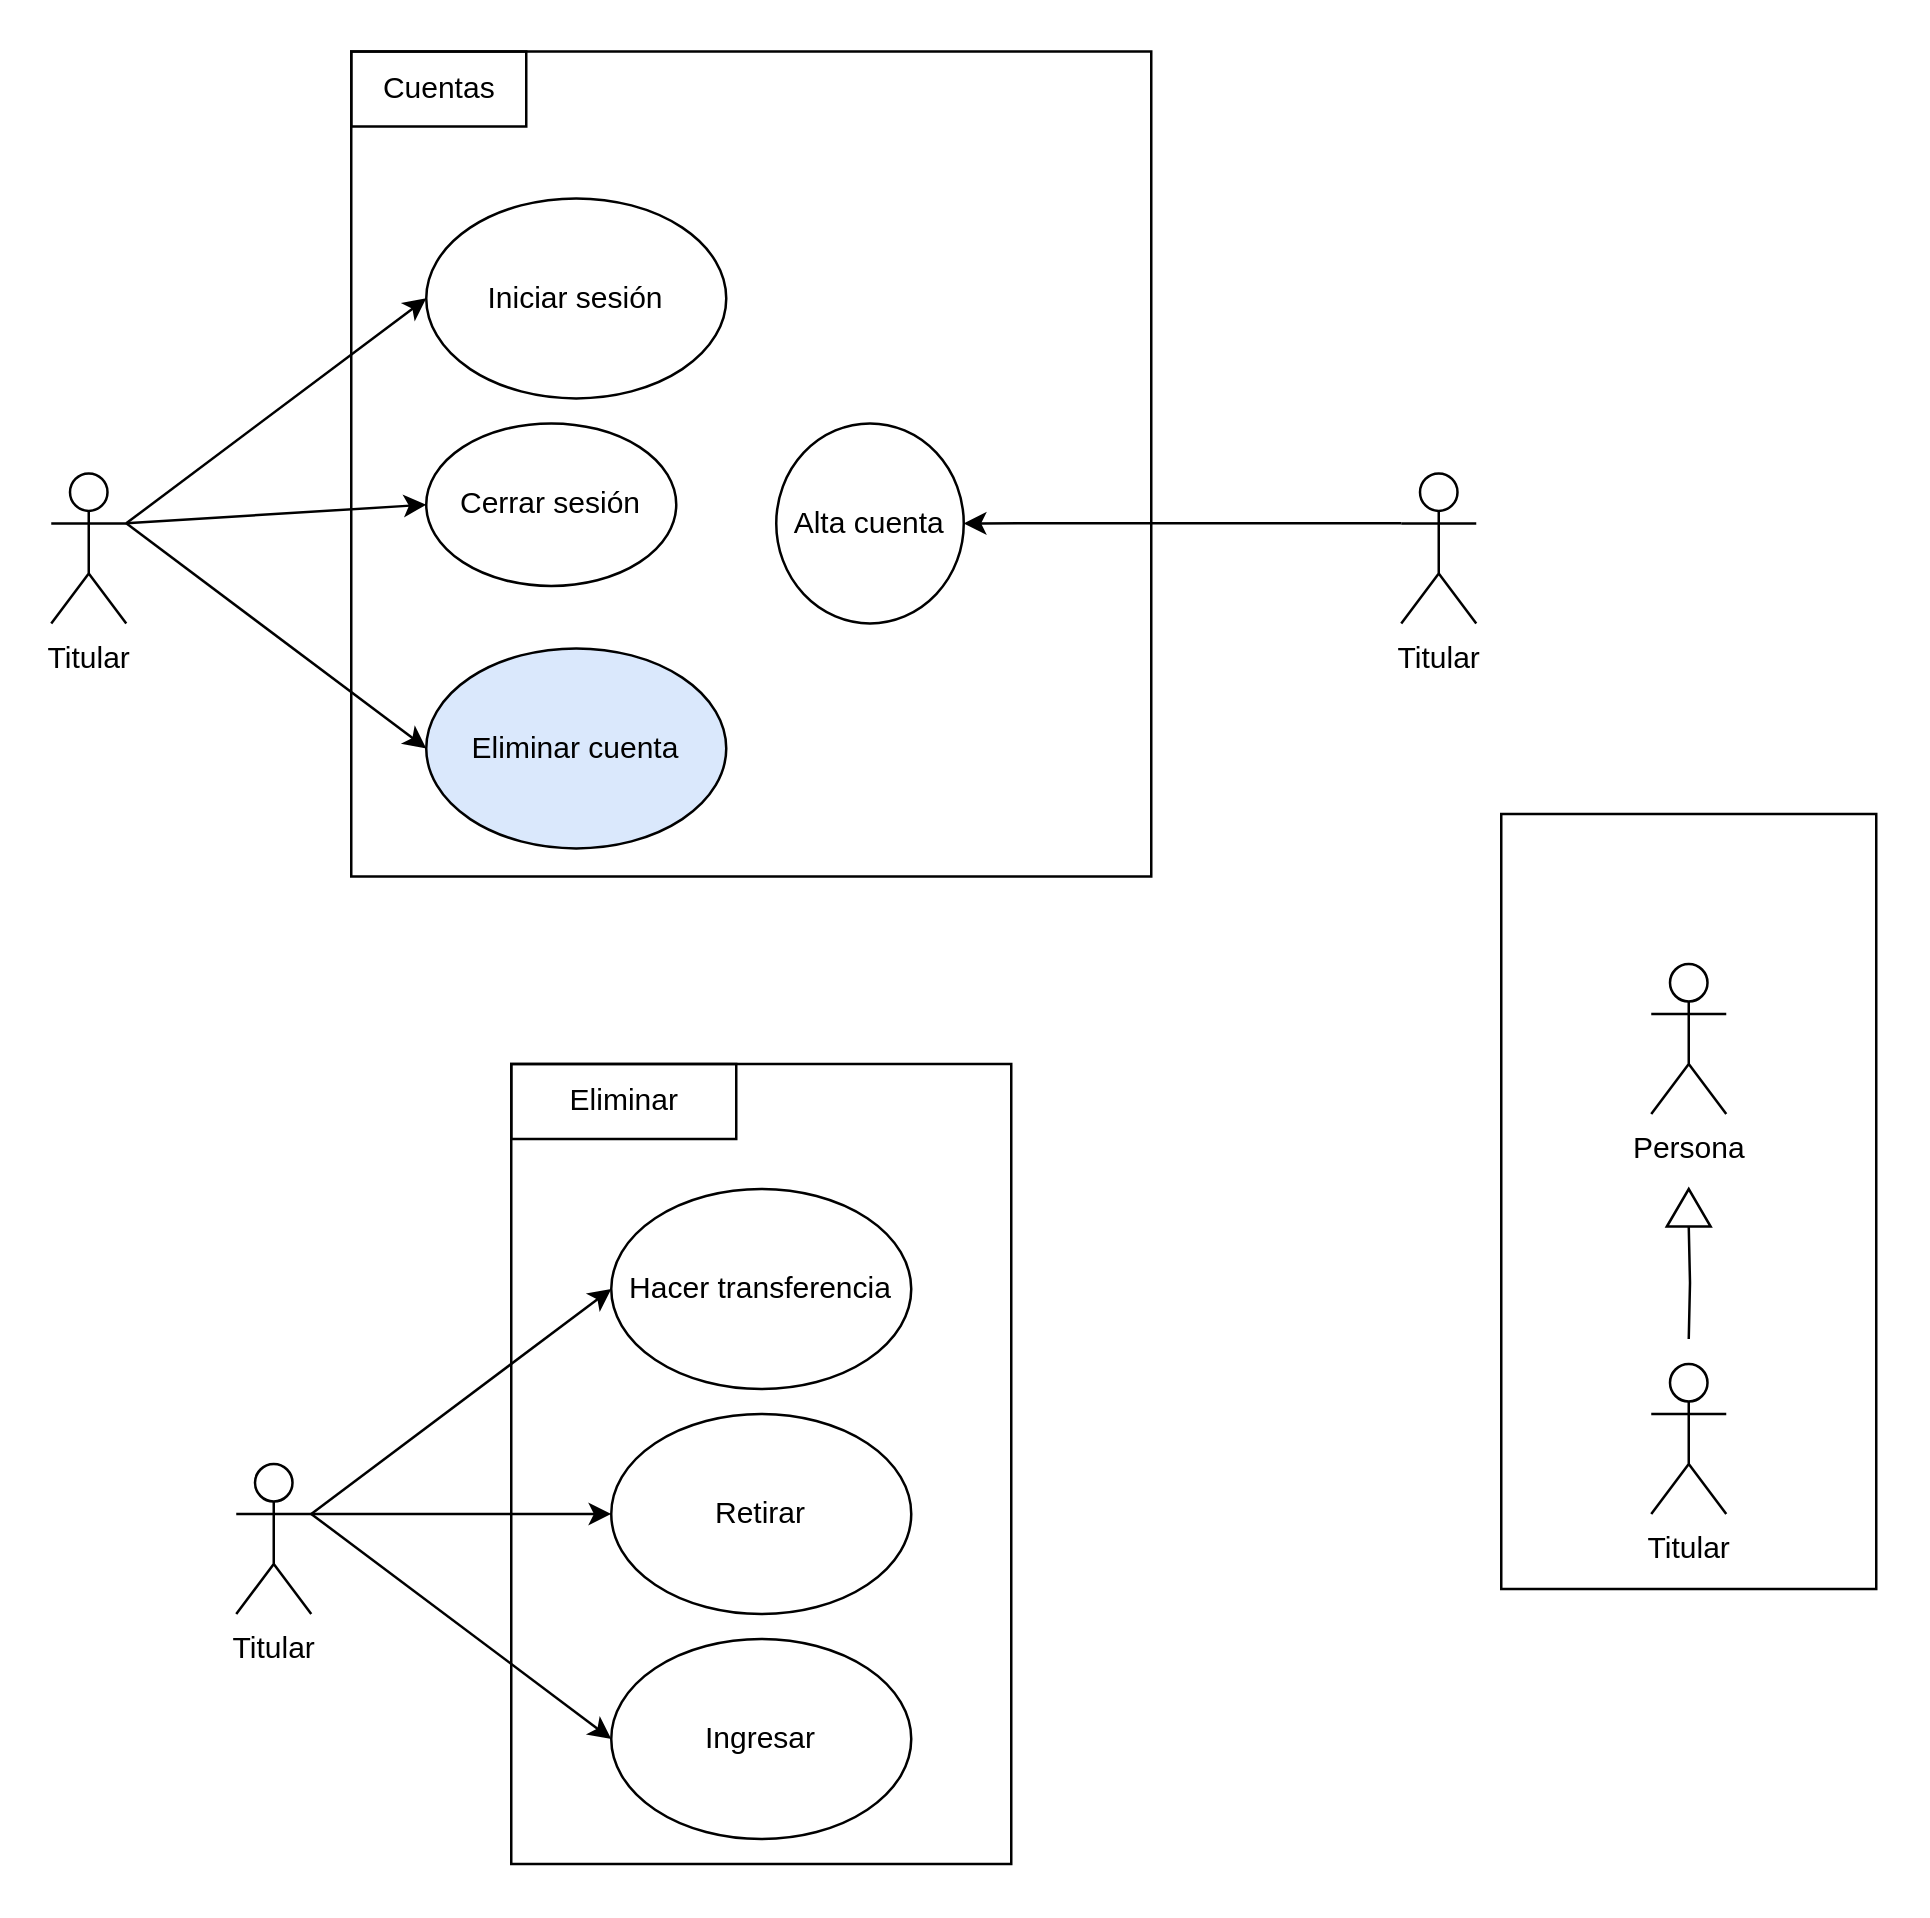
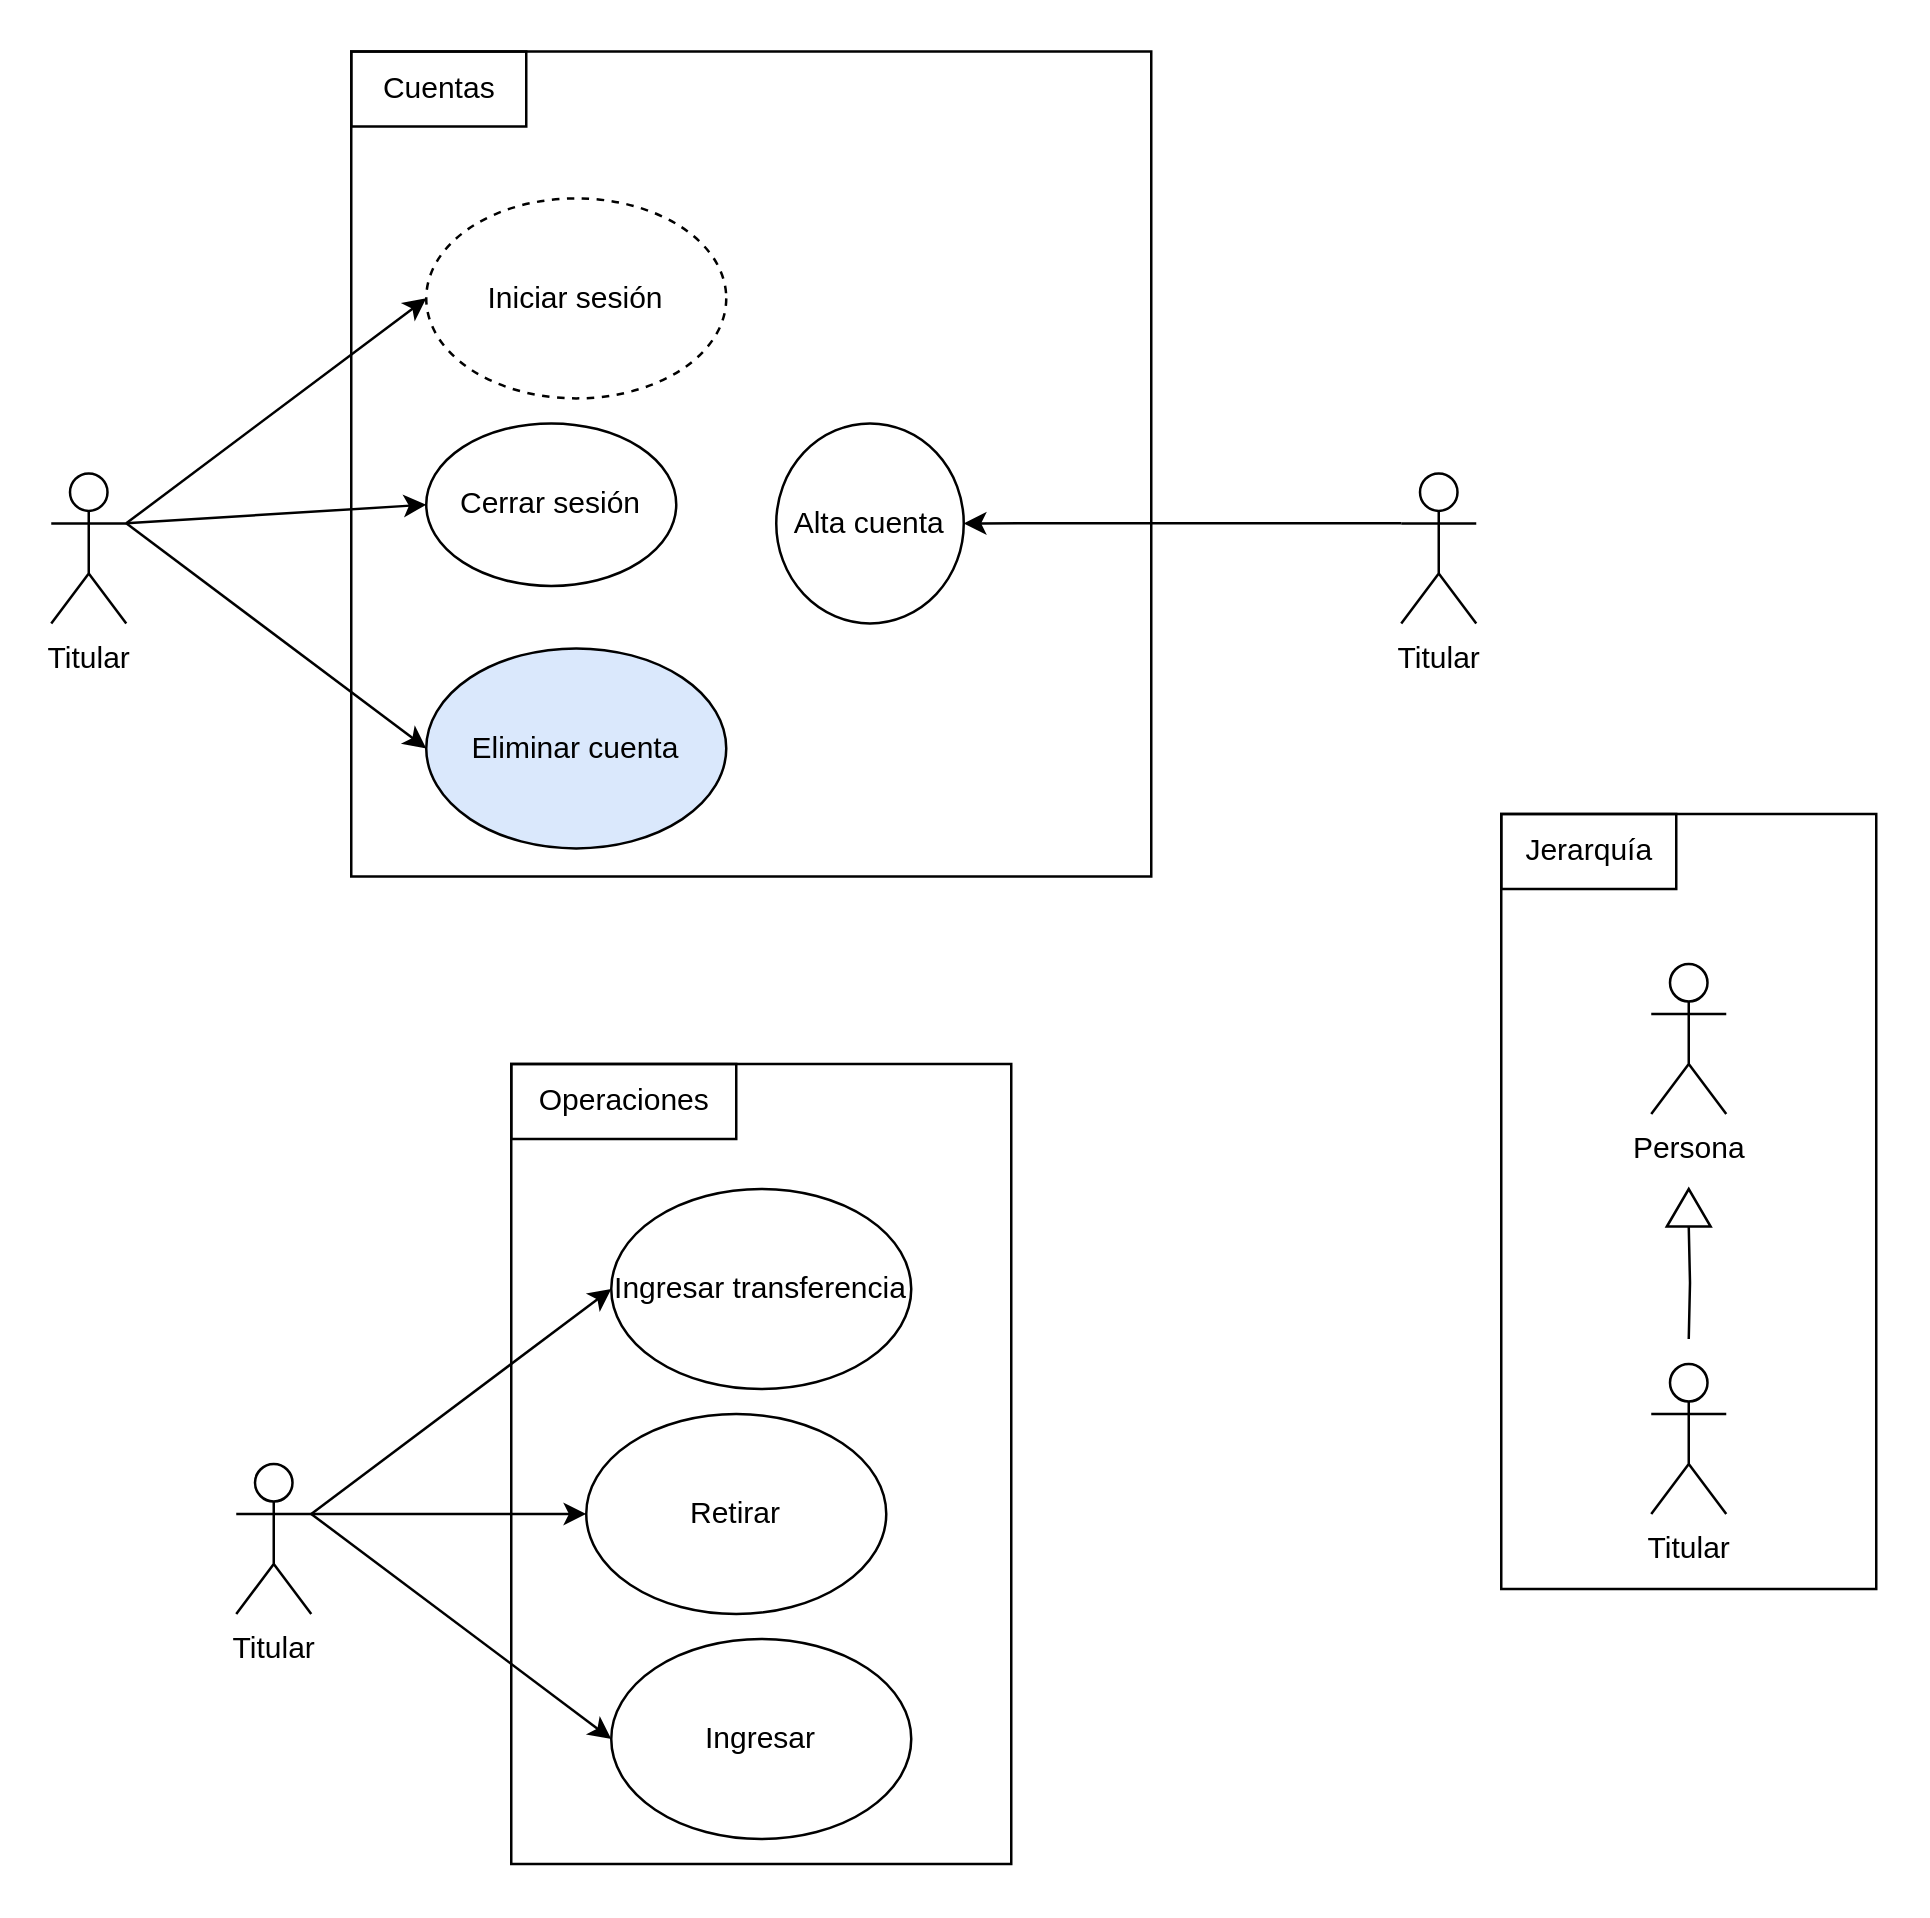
node "Iniciar sesión": style solid -> dashed
node "Jerarquía": added
node "Eliminar": label "Eliminar" -> "Operaciones"
node "Hacer transferencia": label "Hacer transferencia" -> "Ingresar transferencia"
node "Retirar": moved (761, 1514) -> (736, 1514)
